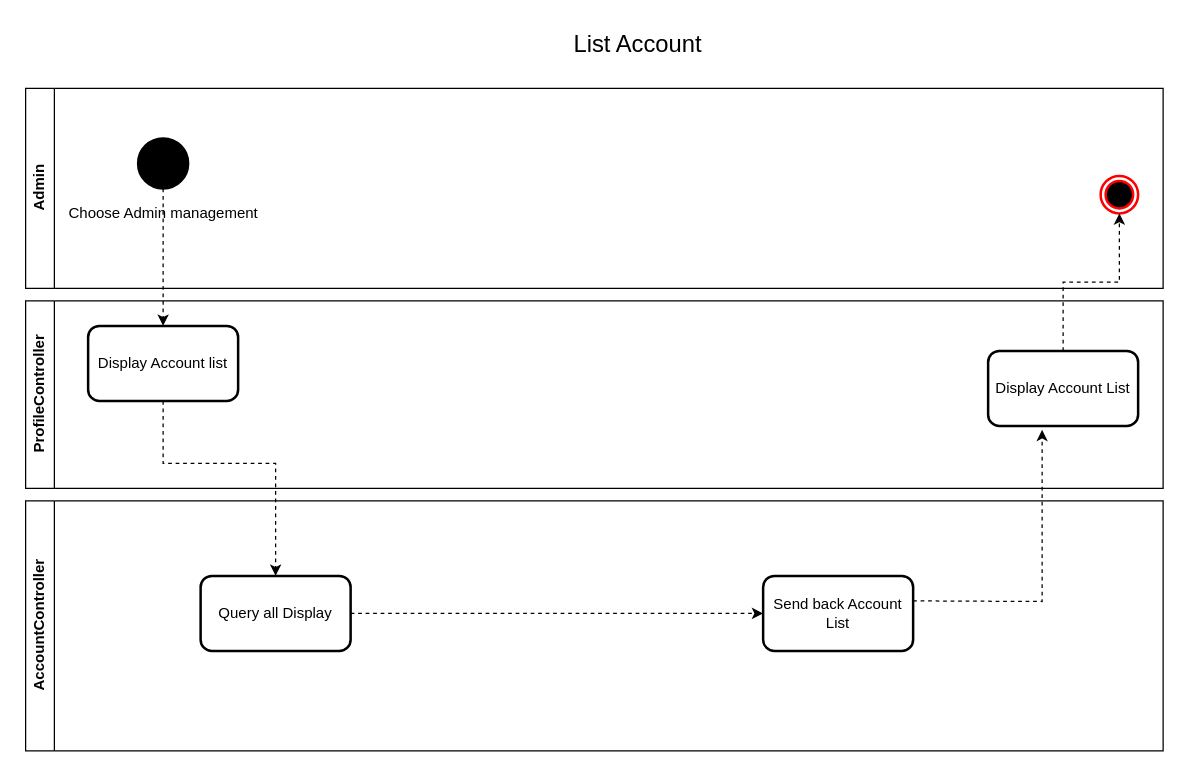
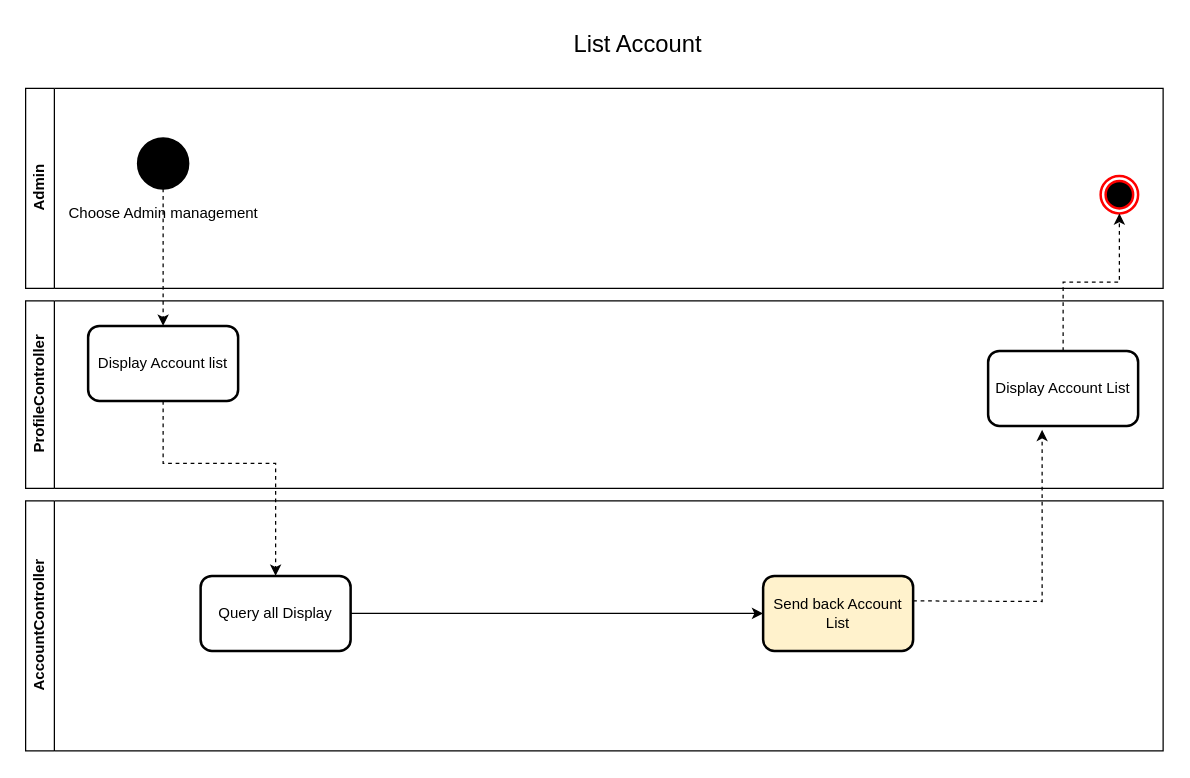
edge "Query all Display" -> "Send back Account List": style dashed -> solid
node "Send back Account List": fillcolor #ffffff -> #fff2cc
